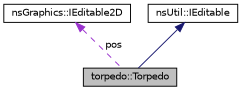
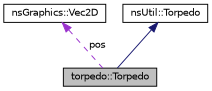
node "nsGraphics::IEditable2D": label "nsGraphics::IEditable2D" -> "nsGraphics::Vec2D"
node "nsUtil::IEditable": label "nsUtil::IEditable" -> "nsUtil::Torpedo"
